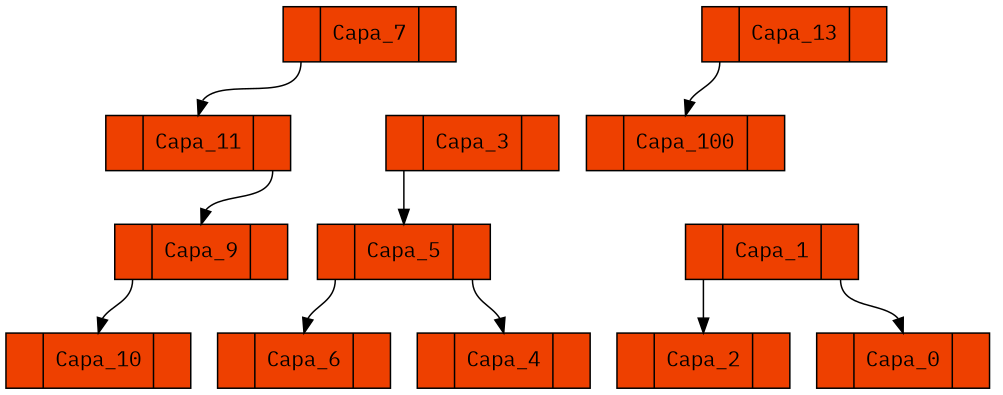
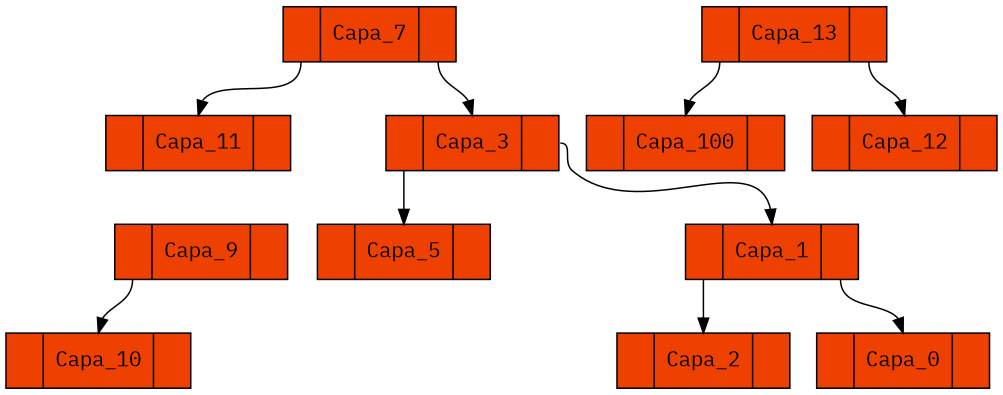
edge "Capa_7" -> "Capa_3": added
node "Capa_12": added
edge "Capa_3" -> "Capa_1": added
edge "Capa_11" -> "Capa_9": removed
node "Capa_6": removed
node "Capa_4": removed
